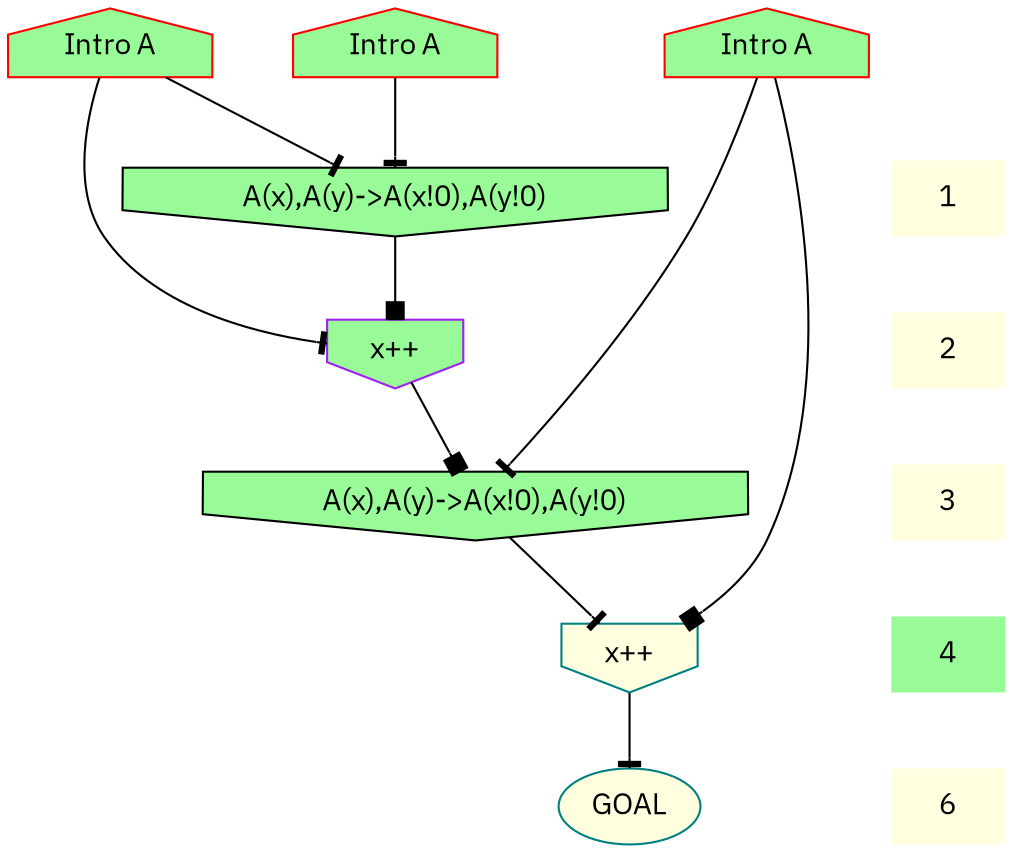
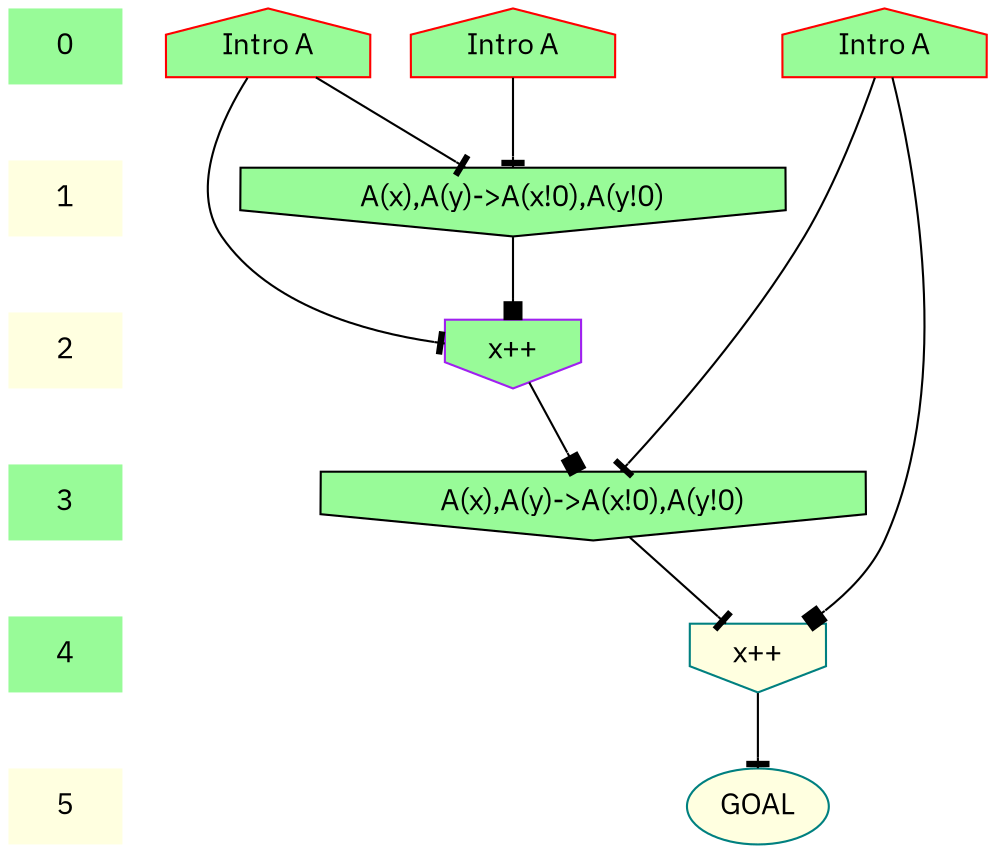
node "0": added
node "3": fillcolor lightyellow -> palegreen
node "6": label "6" -> "5"
